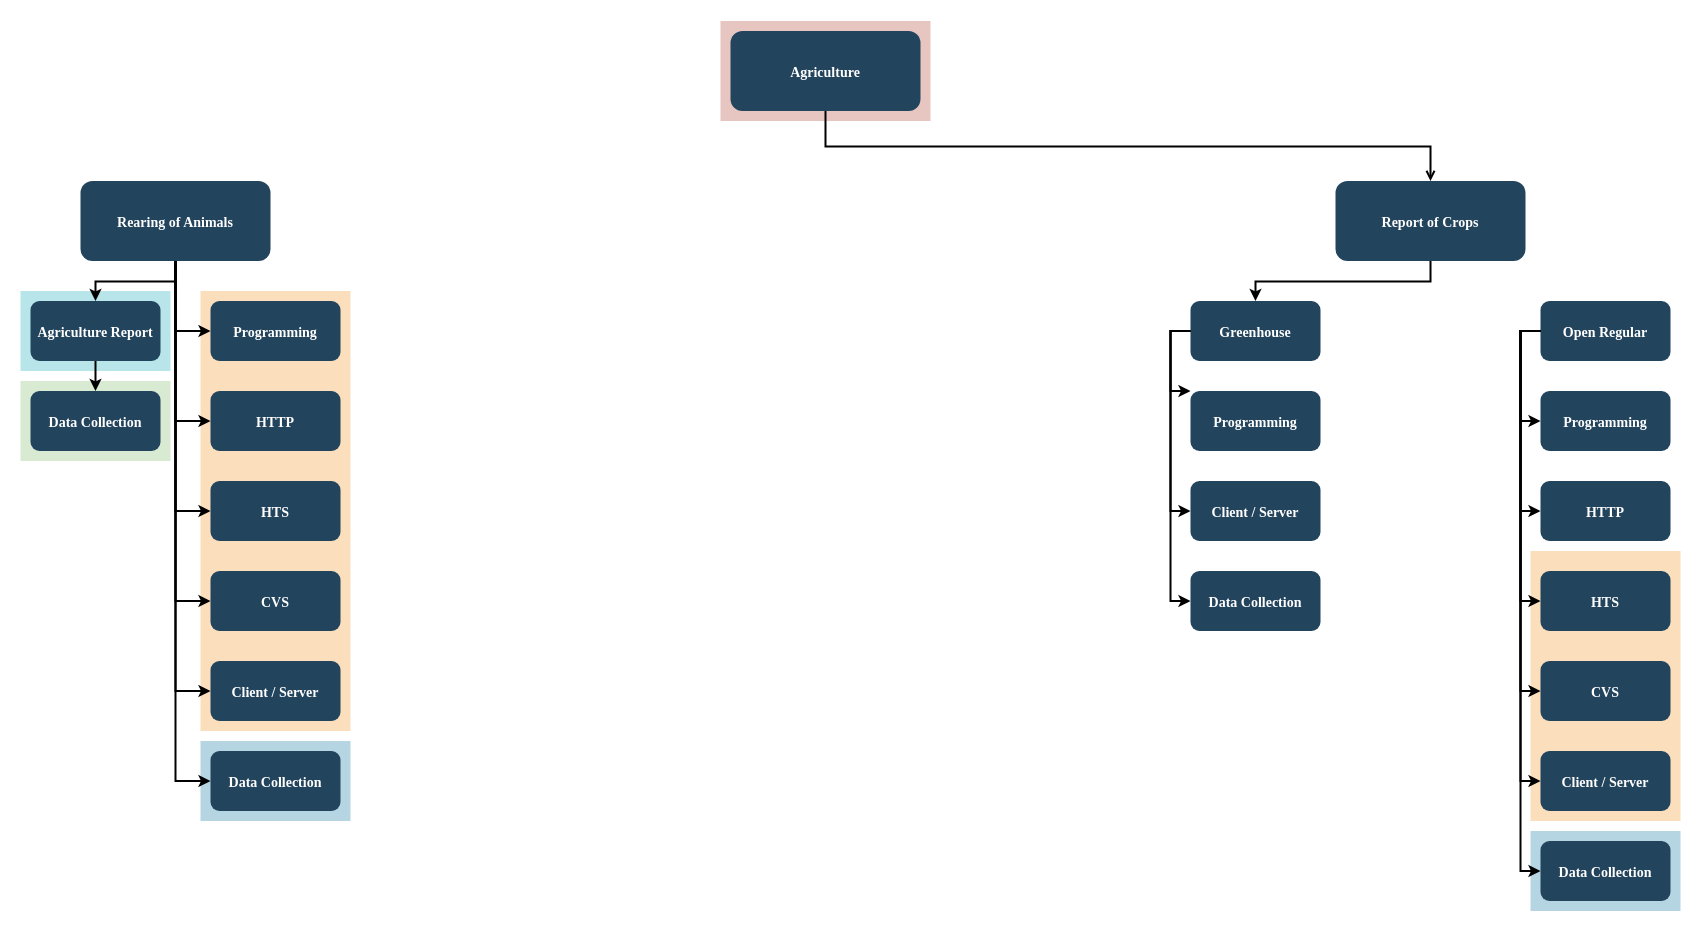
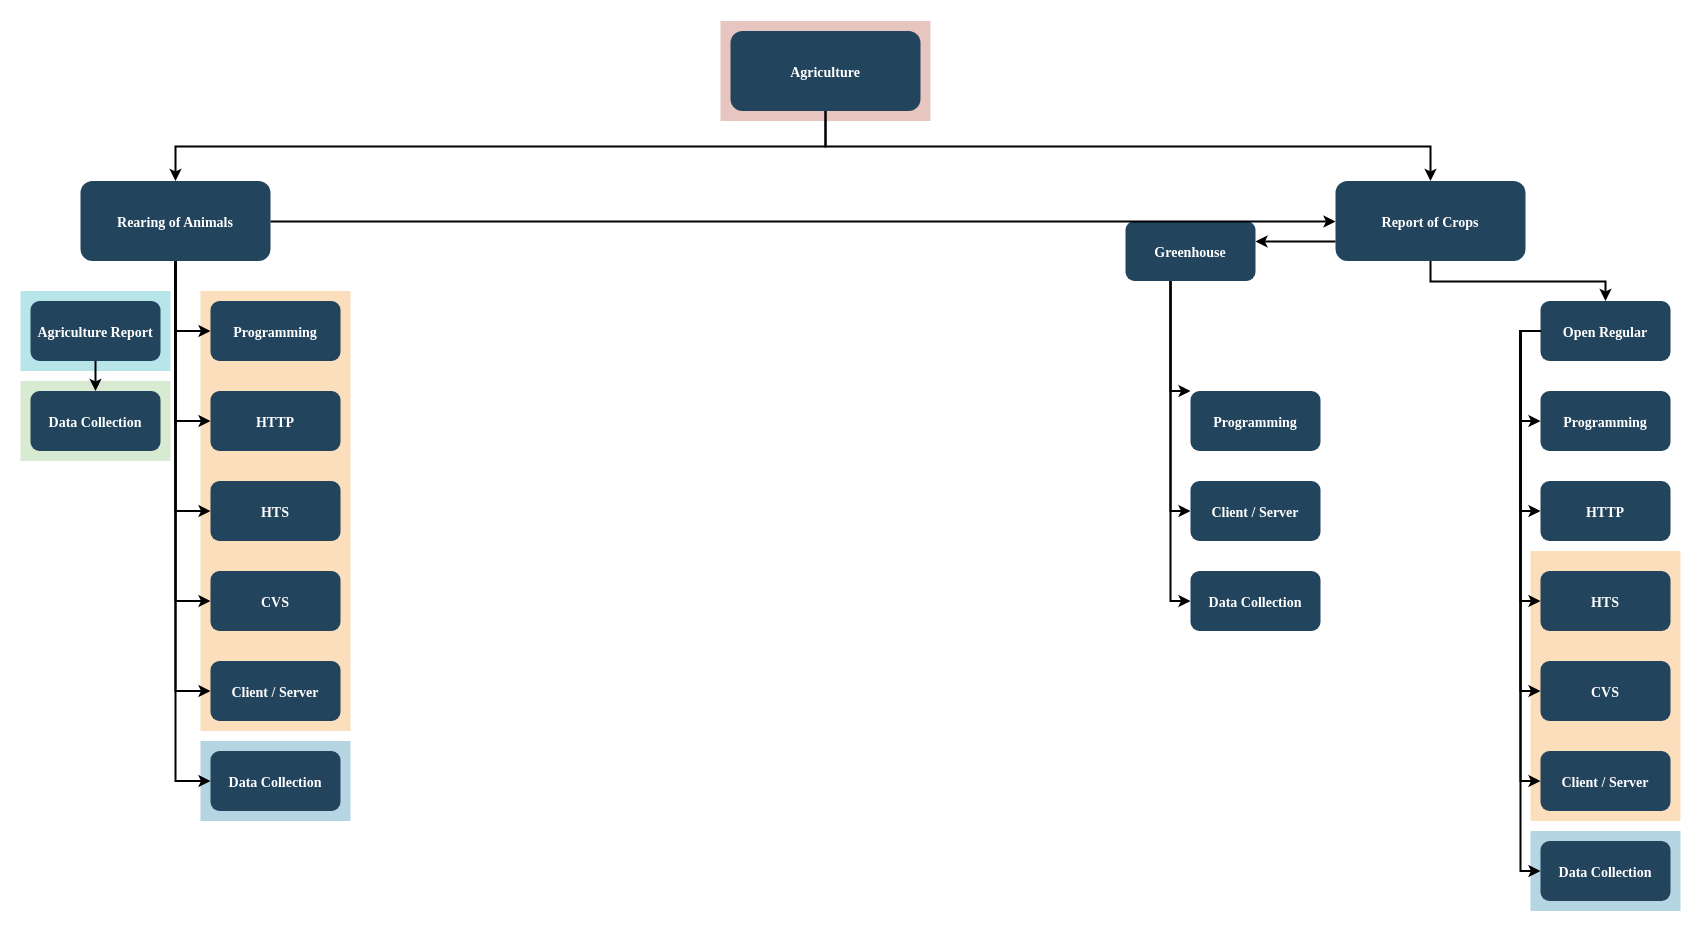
edge "Agriculture" -> "Rearing of Animals": added
edge "Agriculture" -> "Report of Crops": arrowhead open -> classic
edge "Rearing of Animals" -> "Agriculture Report": now "Rearing of Animals" -> "Report of Crops"
edge "Report of Crops" -> "Open Regular": added
node "Greenhouse": moved (1256, 331) -> (1191, 251)
